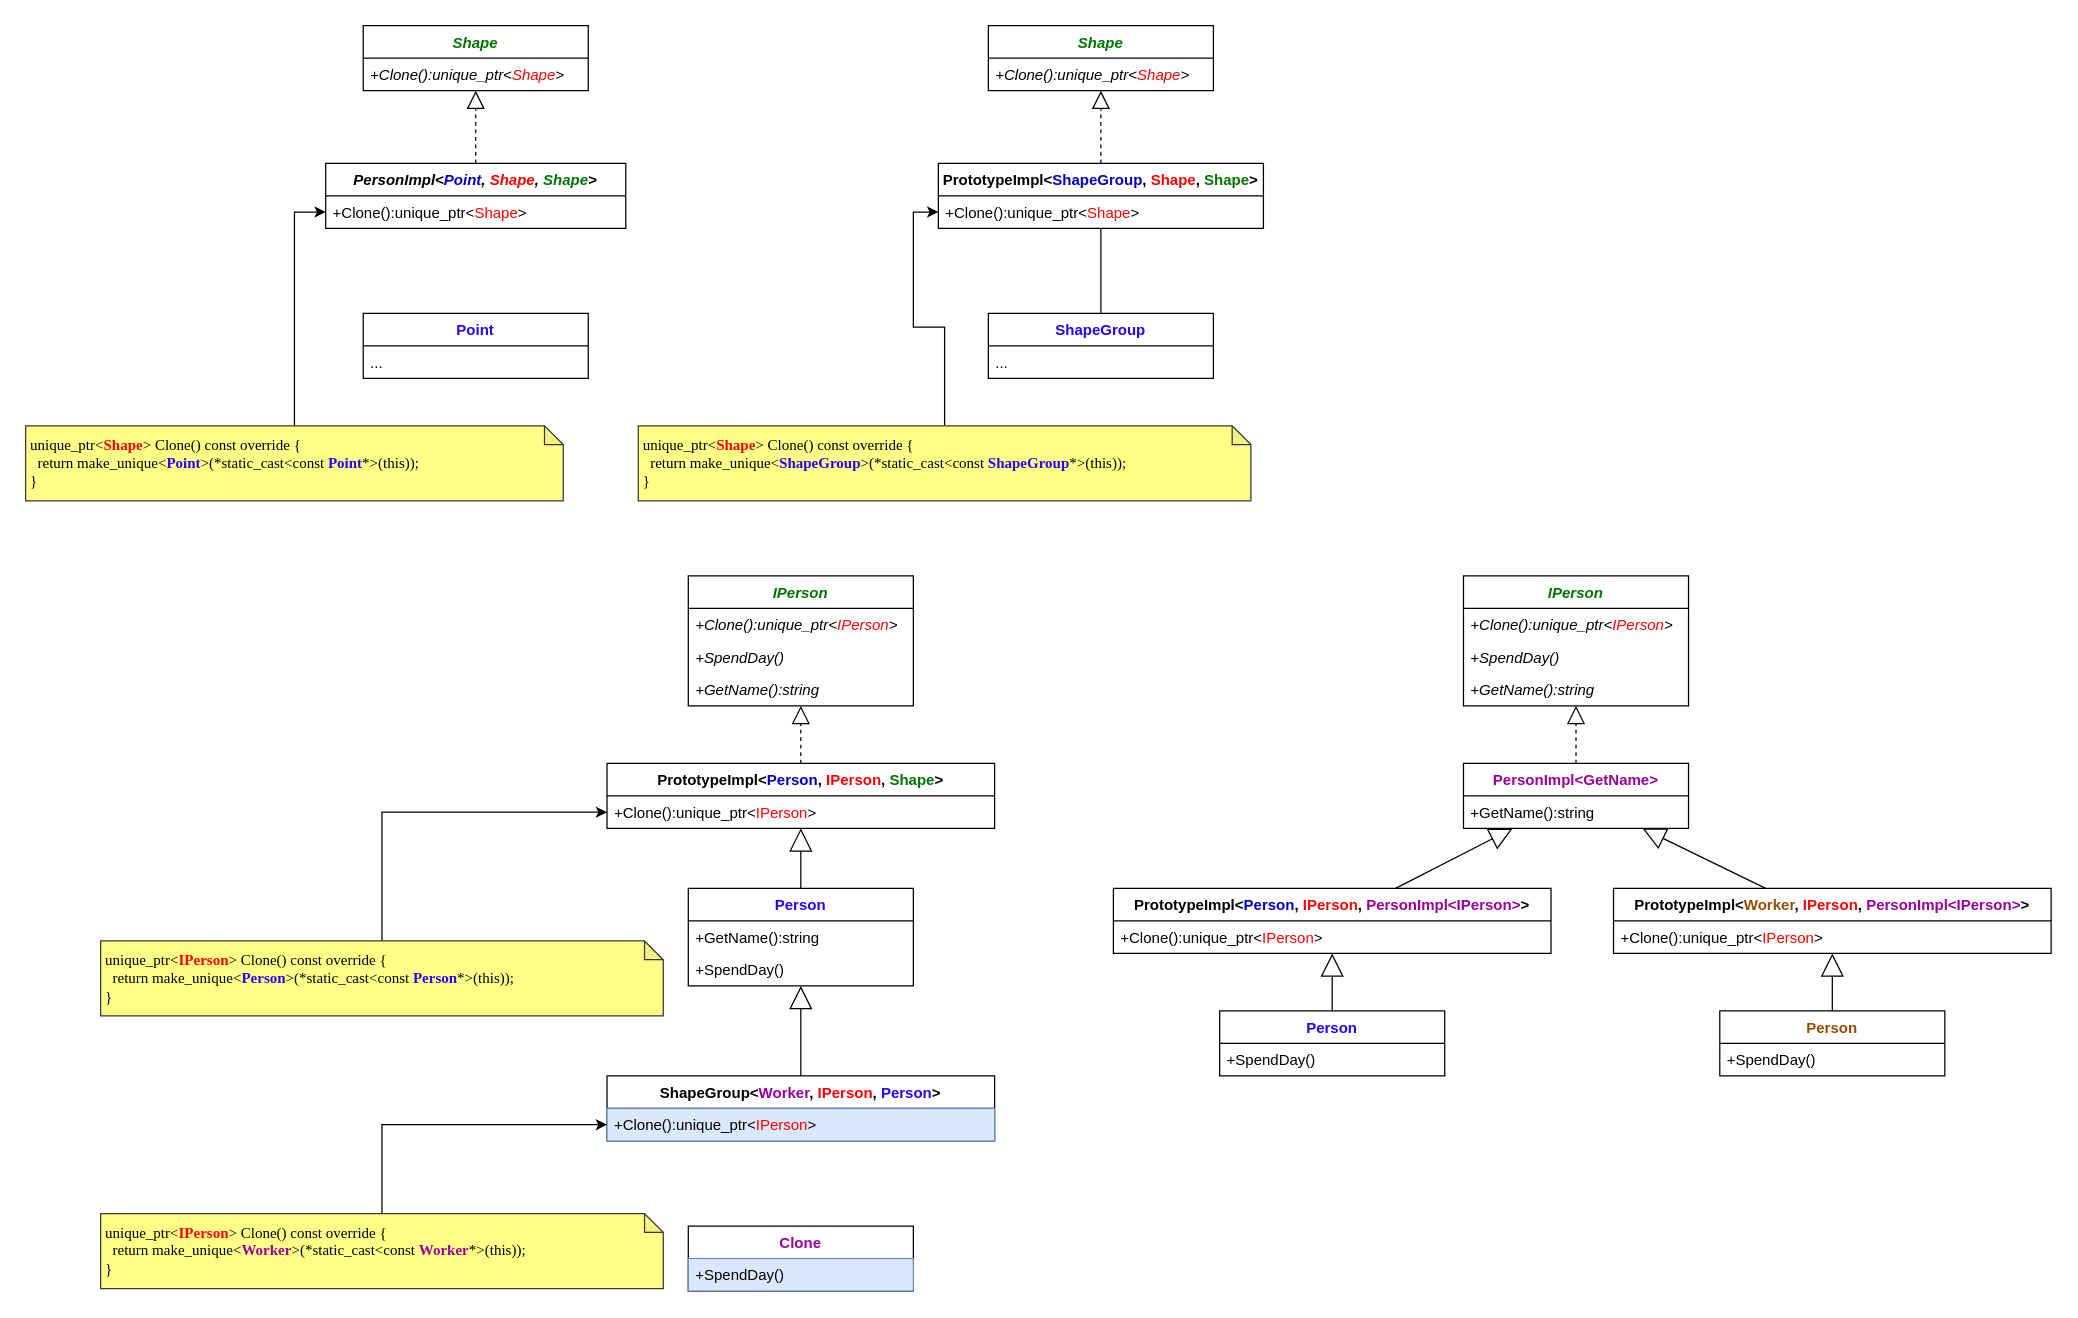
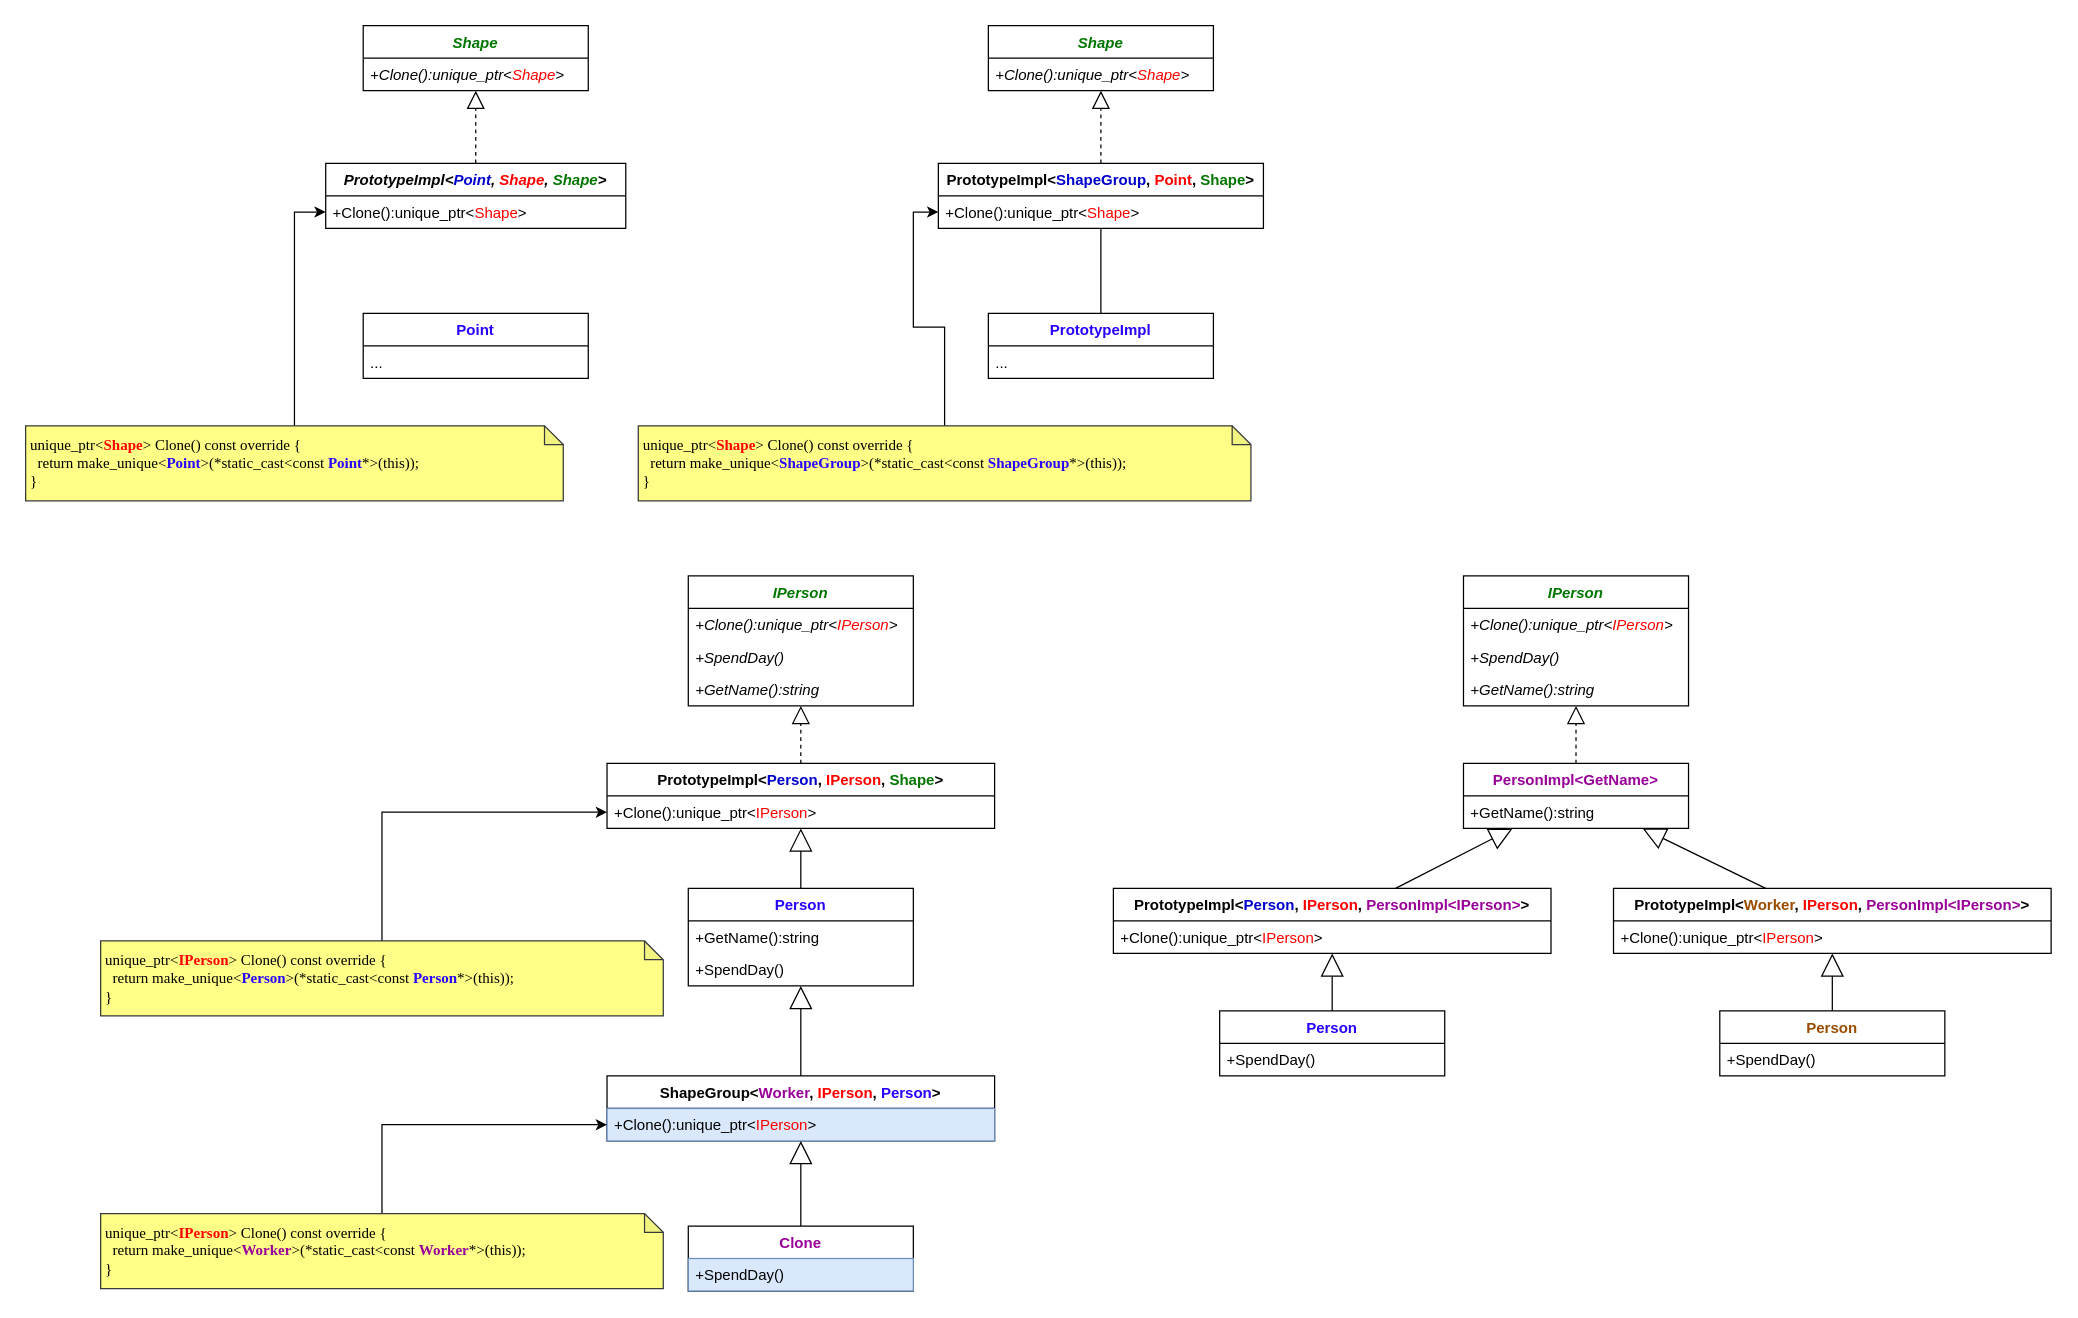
node "PersonImpl<Point, Shape, Shape>": label "PersonImpl<Point, Shape, Shape>" -> "PrototypeImpl<Point, Shape, Shape>"
node "PrototypeImpl<ShapeGroup, Shape, Shape>": label "PrototypeImpl<ShapeGroup, Shape, Shape>" -> "PrototypeImpl<ShapeGroup, Point, Shape>"
node "ShapeGroup": label "ShapeGroup" -> "PrototypeImpl"
edge "Clone" -> "ShapeGroup<Worker, IPerson, Person>": added
